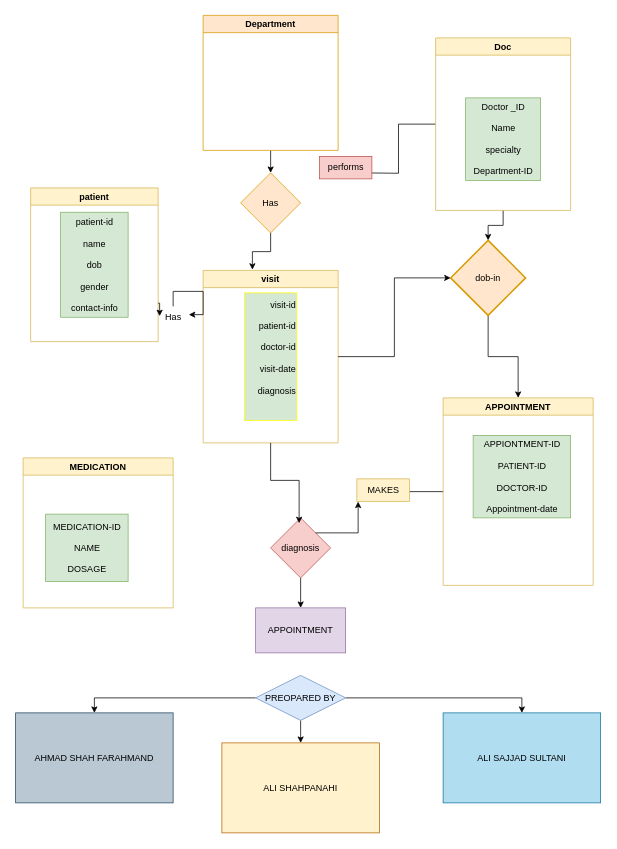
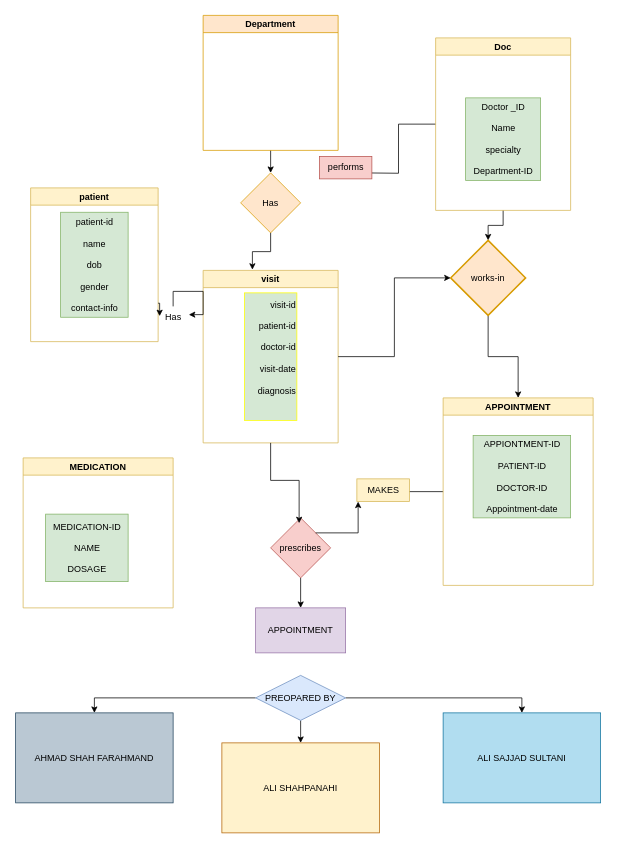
node "dob-in": label "dob-in" -> "works-in"
node "diagnosis": label "diagnosis" -> "prescribes"
